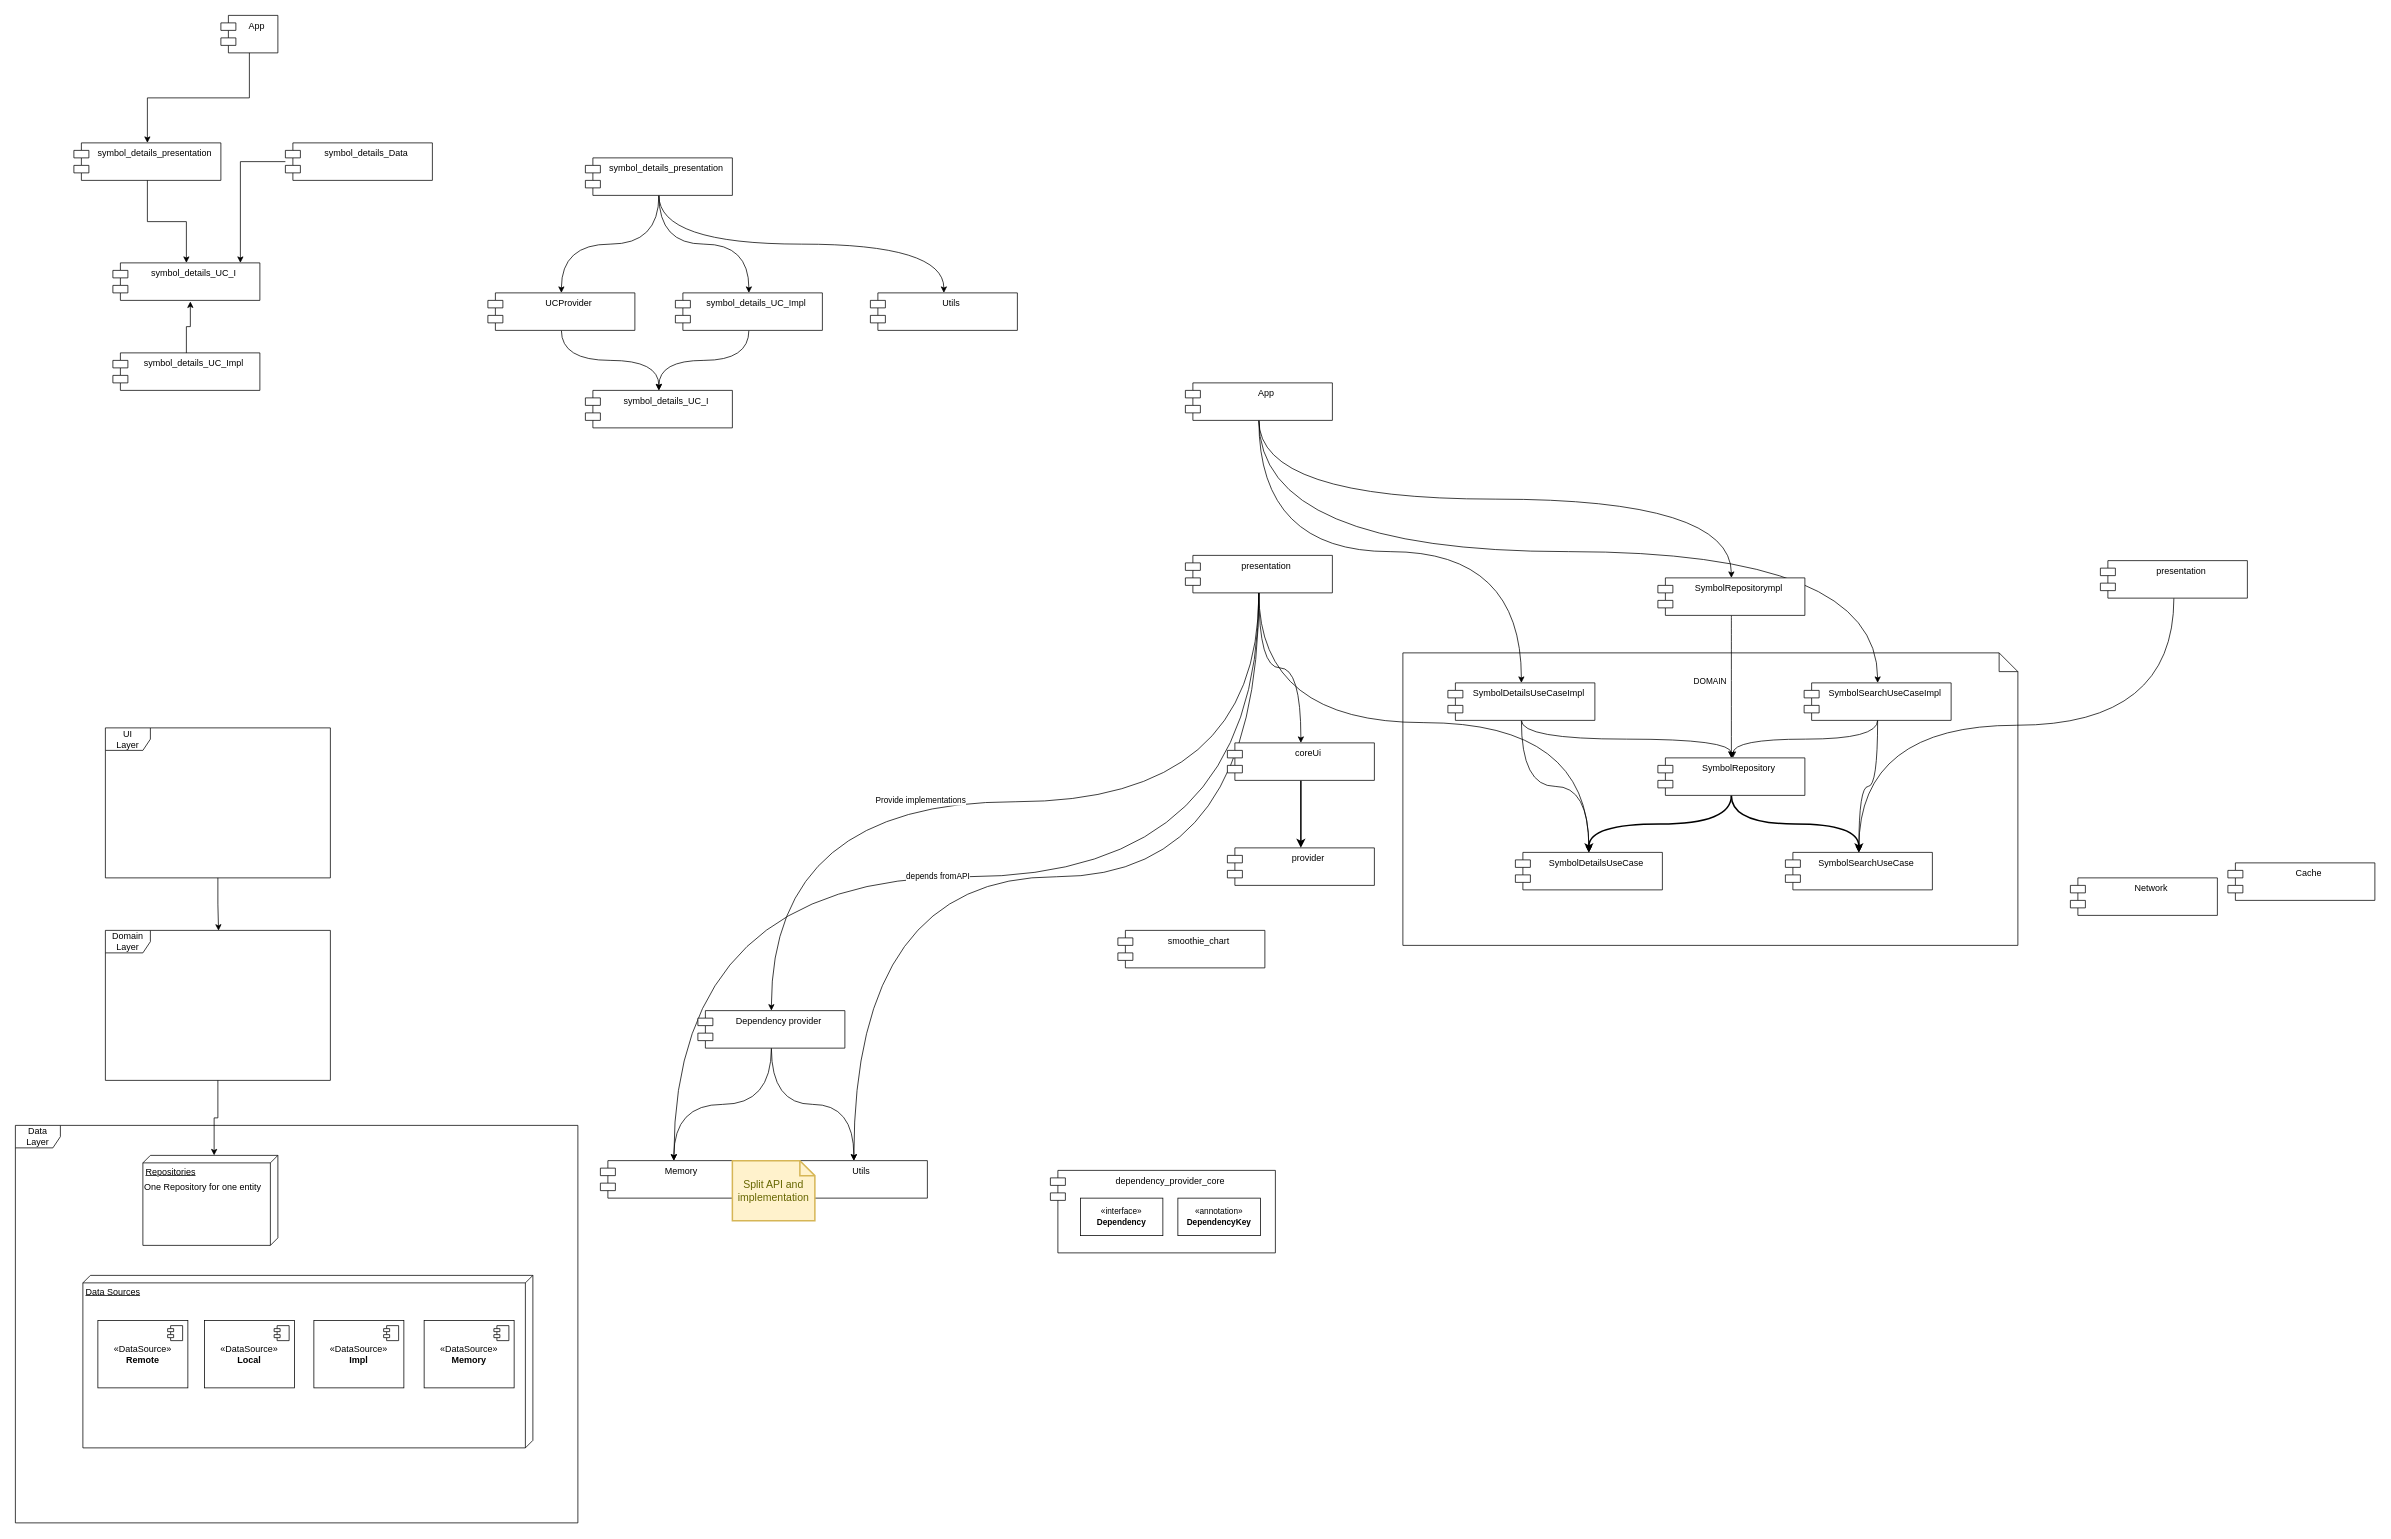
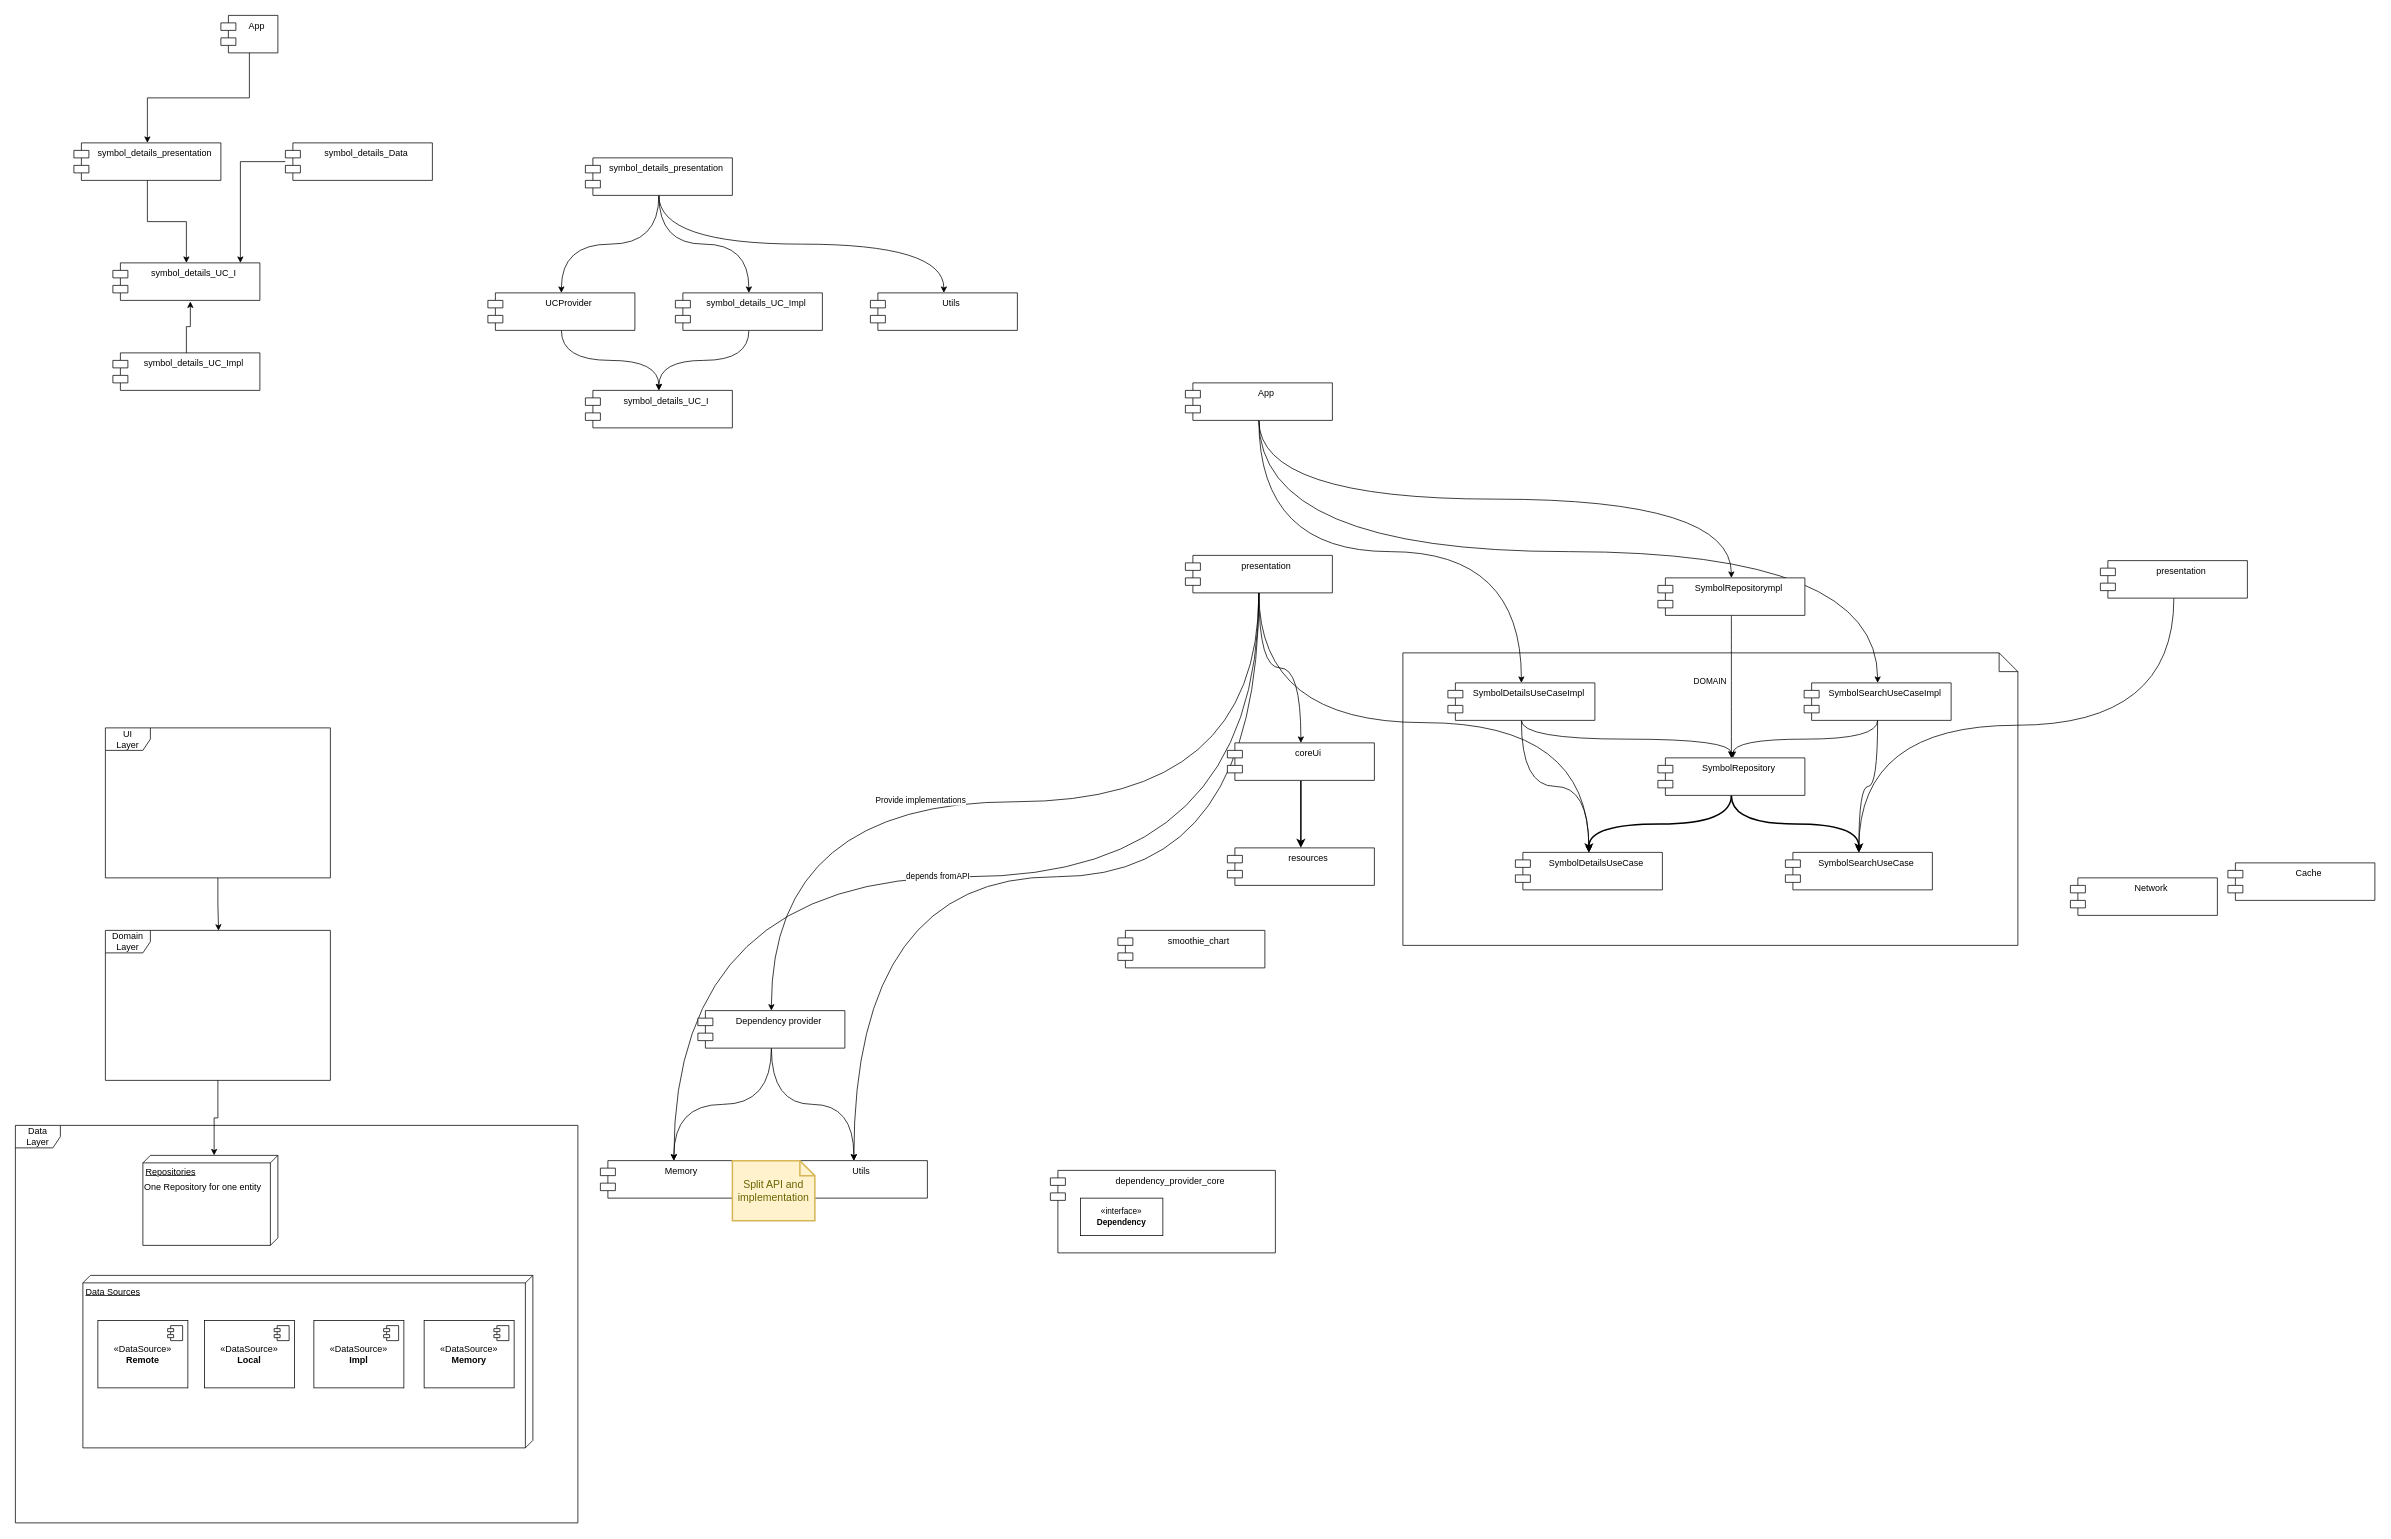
node "provider": label "provider" -> "resources"
node "«annotation» DependencyKey": removed
